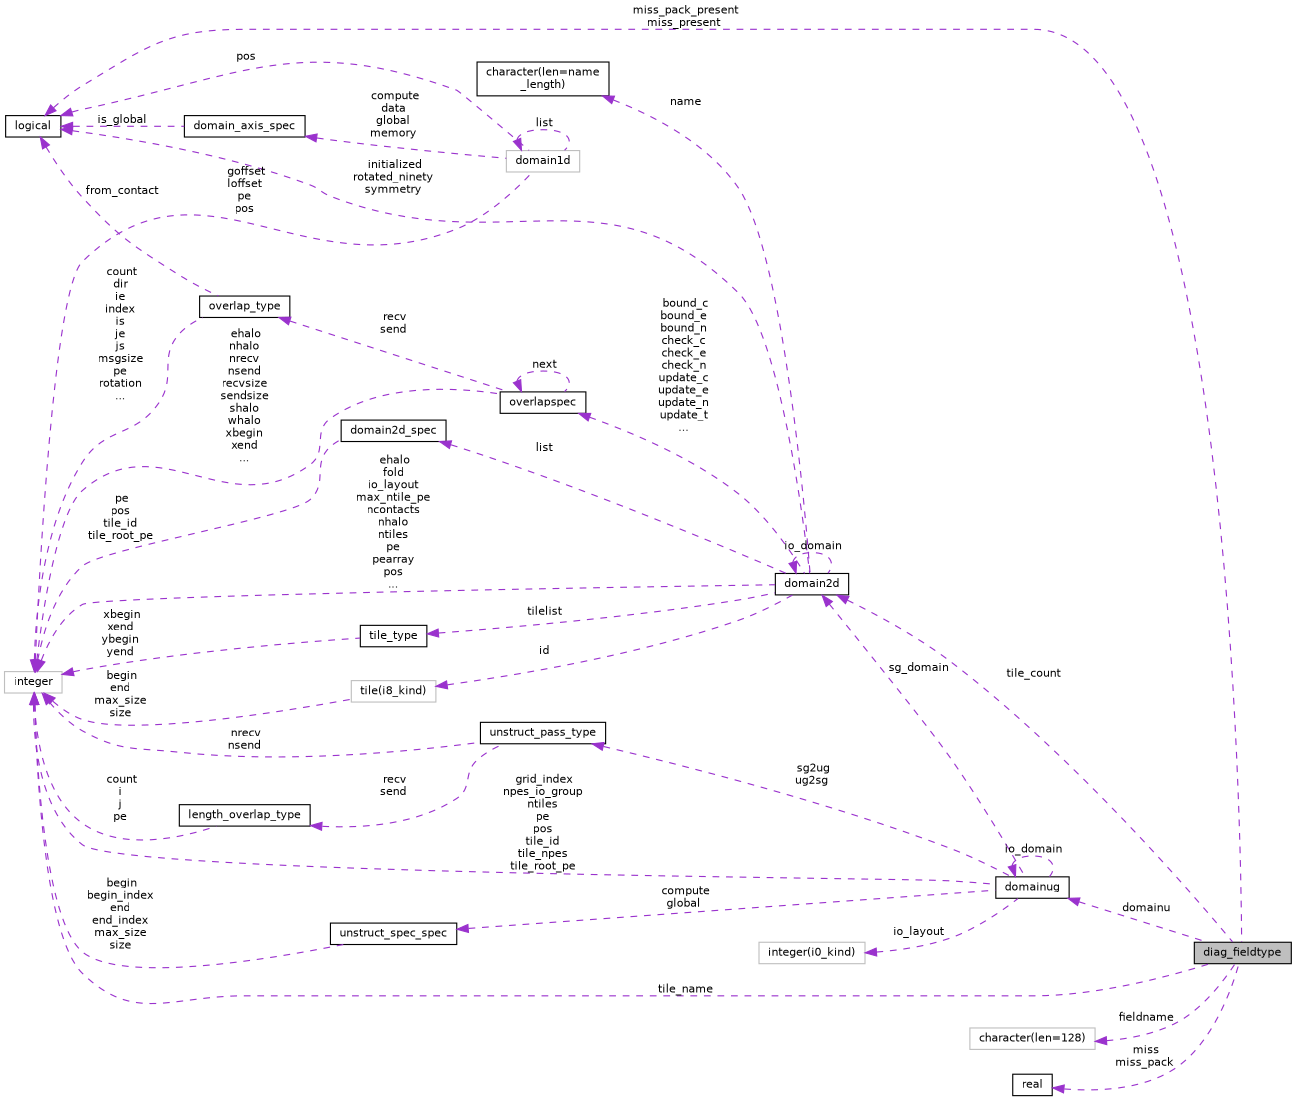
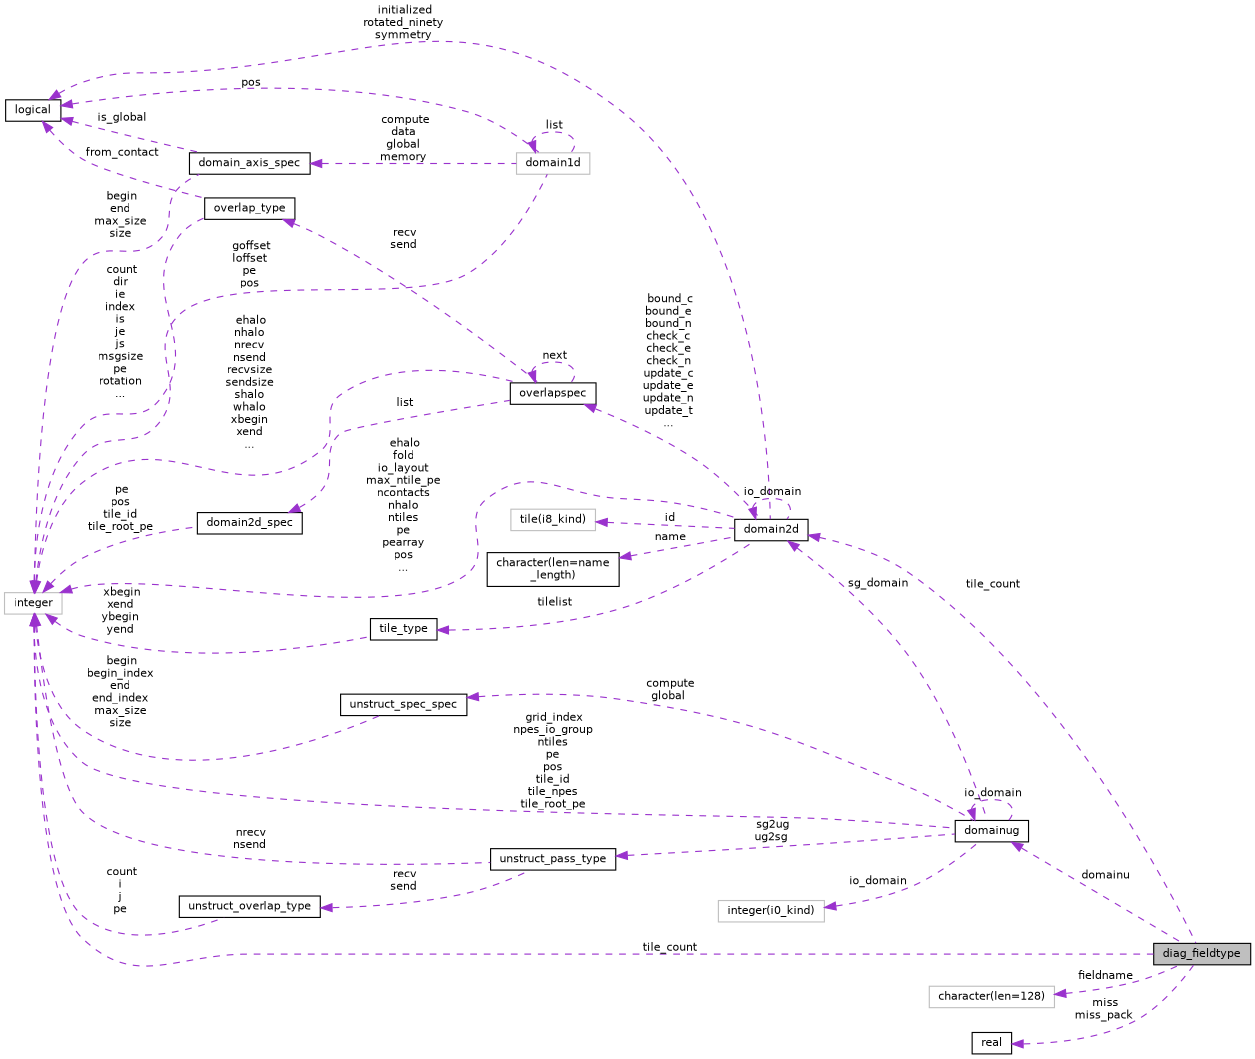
edge "diag_fieldtype" -> "logical": removed, label "miss_pack_present miss_present"
edge "domain2d" -> "domain2d_spec": now "overlapspec" -> "domain2d_spec"
edge "tile(i8_kind)" -> "integer": now "domain_axis_spec" -> "integer"
node "length_overlap_type": label "length_overlap_type" -> "unstruct_overlap_type"
edge "domainug" -> "integer(i0_kind)": label " io_layout" -> " io_domain"
edge "diag_fieldtype" -> "integer": label " tile_name" -> " tile_count"
